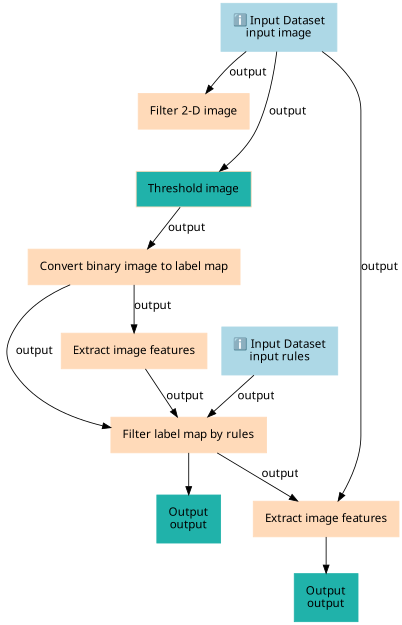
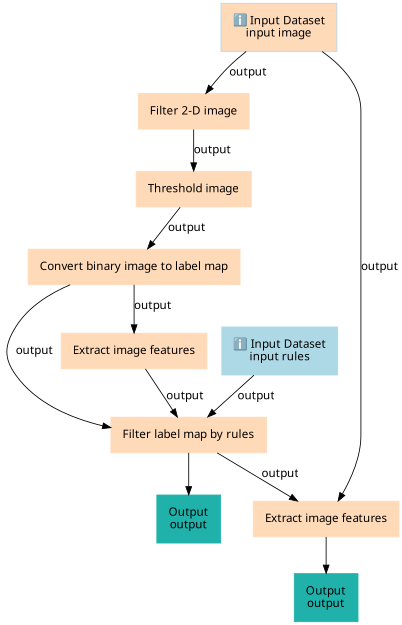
node "ℹ️ Input Dataset input image": fillcolor lightblue -> peachpuff
edge "ℹ️ Input Dataset input image" -> "Threshold image": now "Filter 2-D image" -> "Threshold image"
node "Threshold image": fillcolor lightseagreen -> peachpuff
